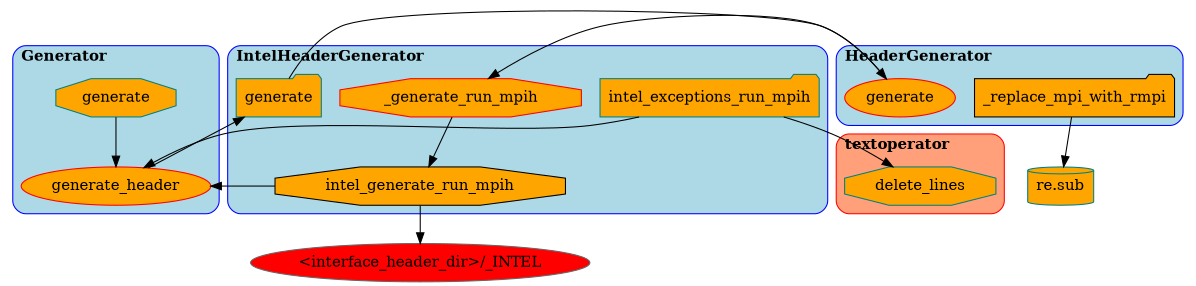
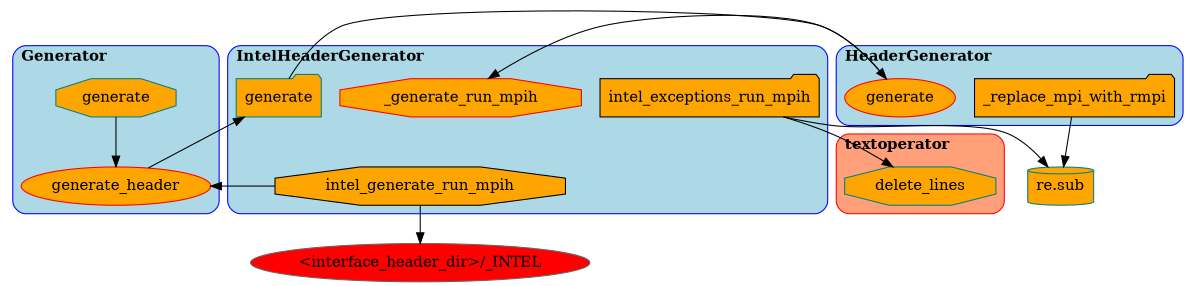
node "intel_exceptions_run_mpih": color teal -> black
edge "intel_exceptions_run_mpih" -> "generate_header": now "intel_exceptions_run_mpih" -> "re.sub"
edge "_generate_run_mpih" -> "intel_generate_run_mpih": removed
